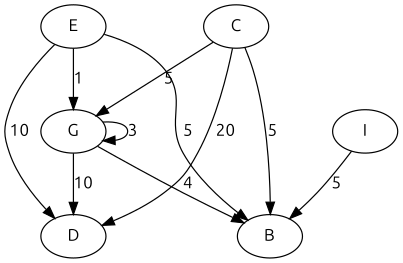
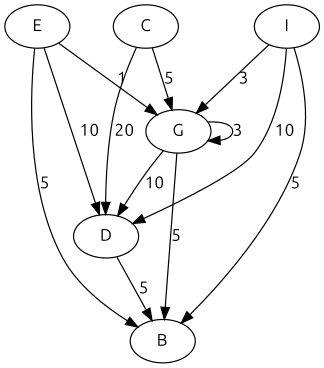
edge "I" -> "G": added, label "3"
edge "C" -> "B": now "D" -> "B"
edge "I" -> "D": added, label "10"
edge "G" -> "B": label "4" -> "5"
